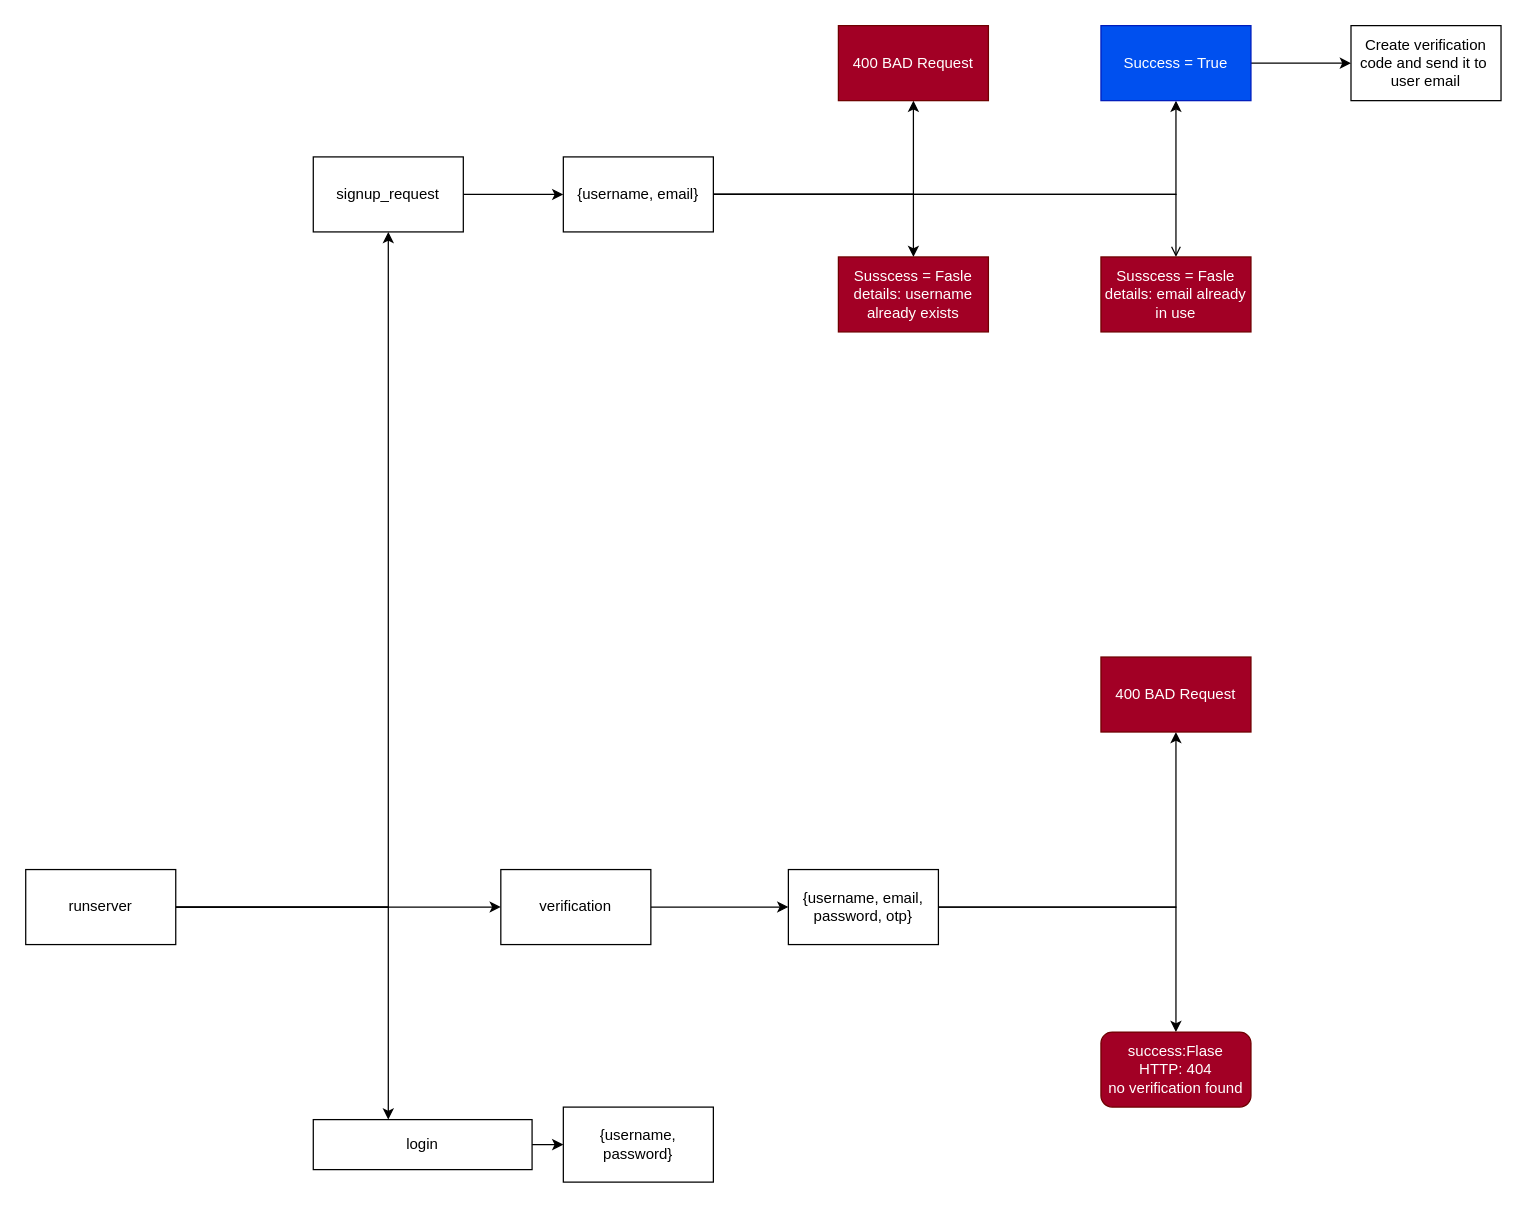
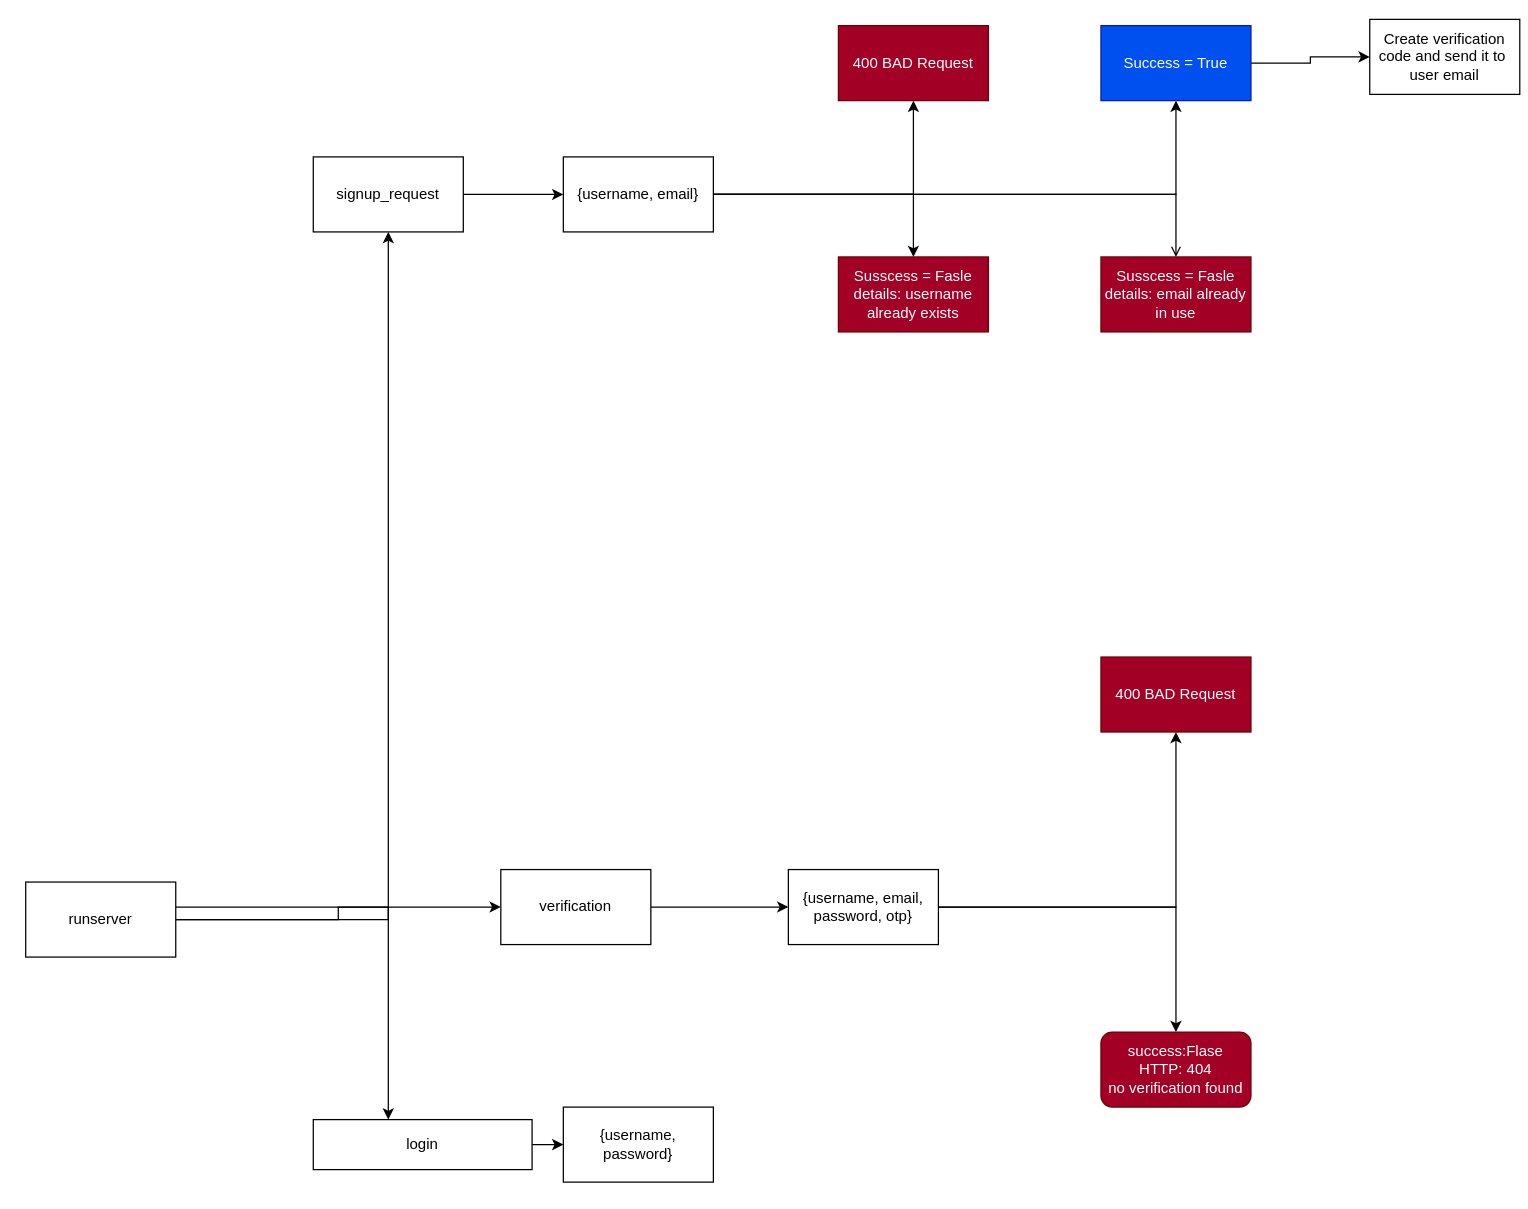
node "Create verification code and send it to user email": moved (1426, 63) -> (1444, 57)
node "runserver": moved (101, 907) -> (101, 919)
